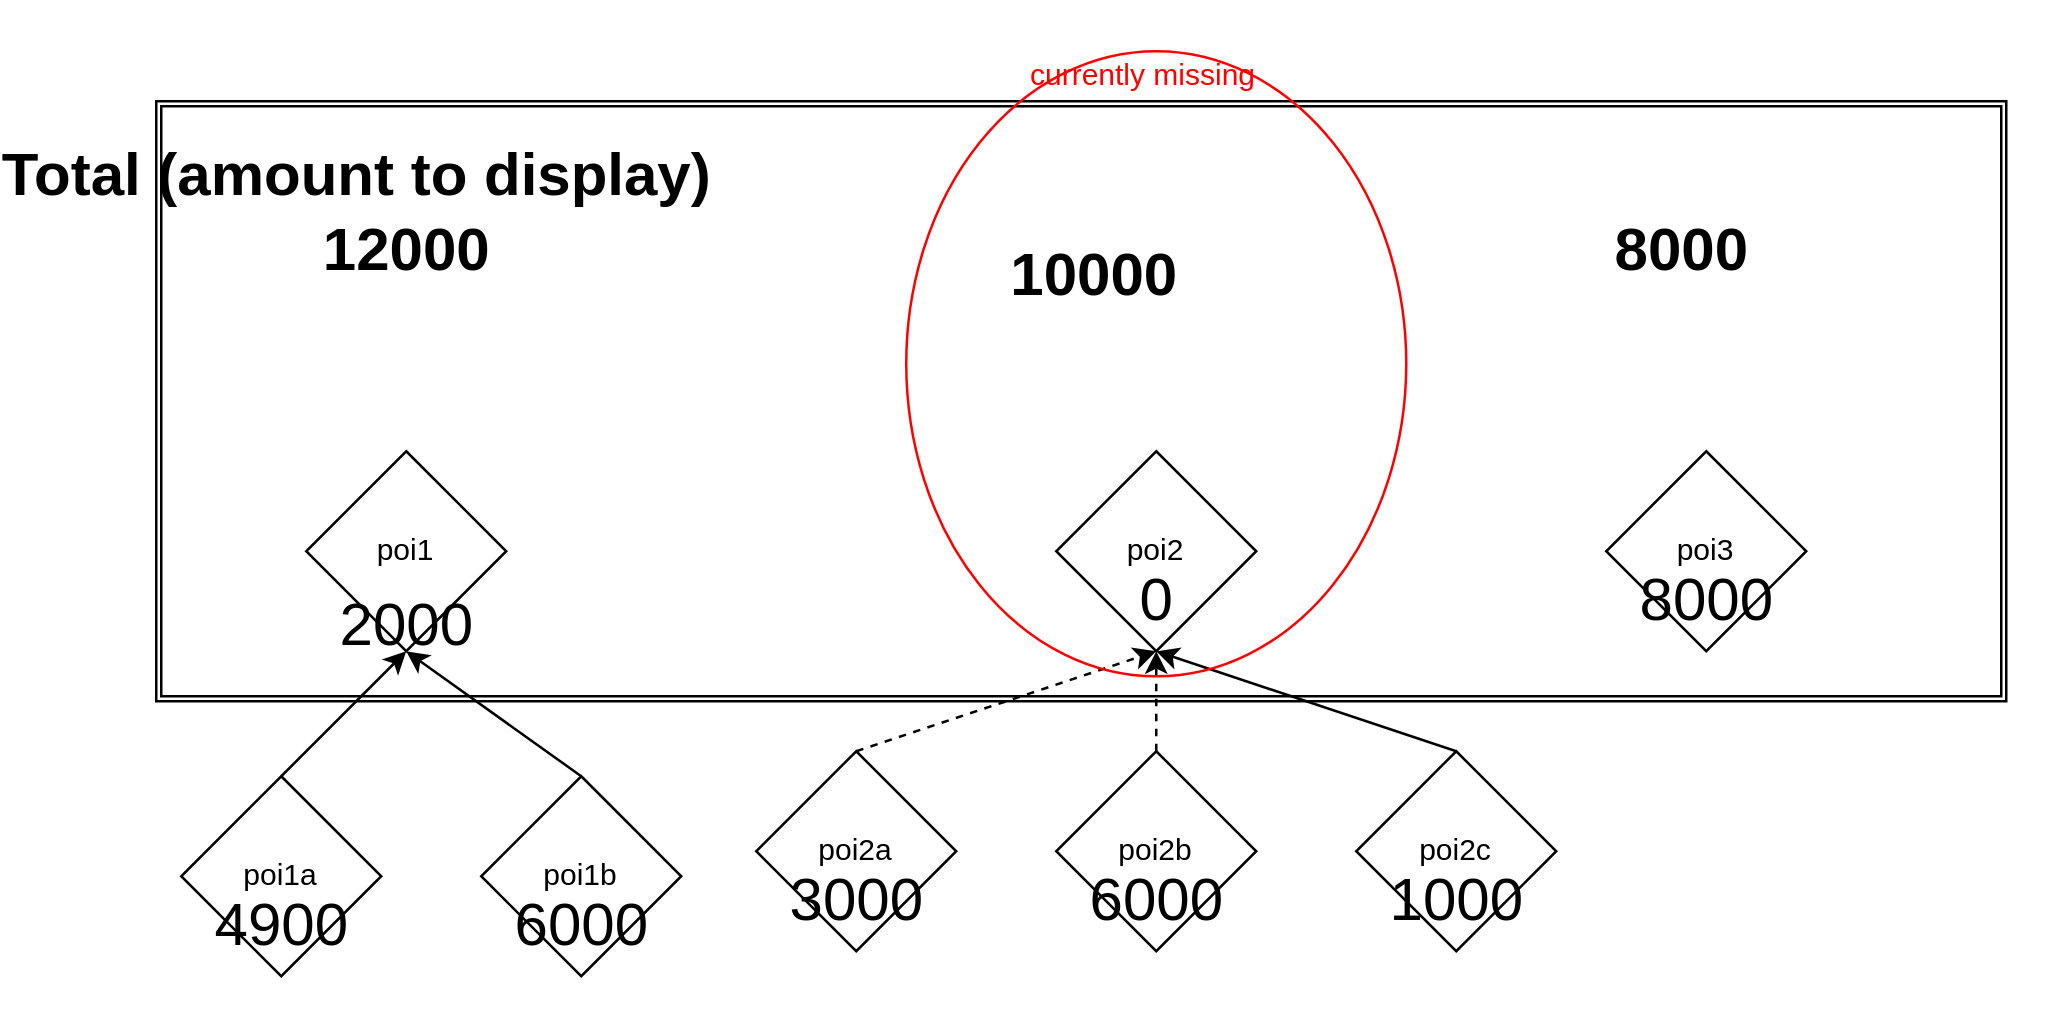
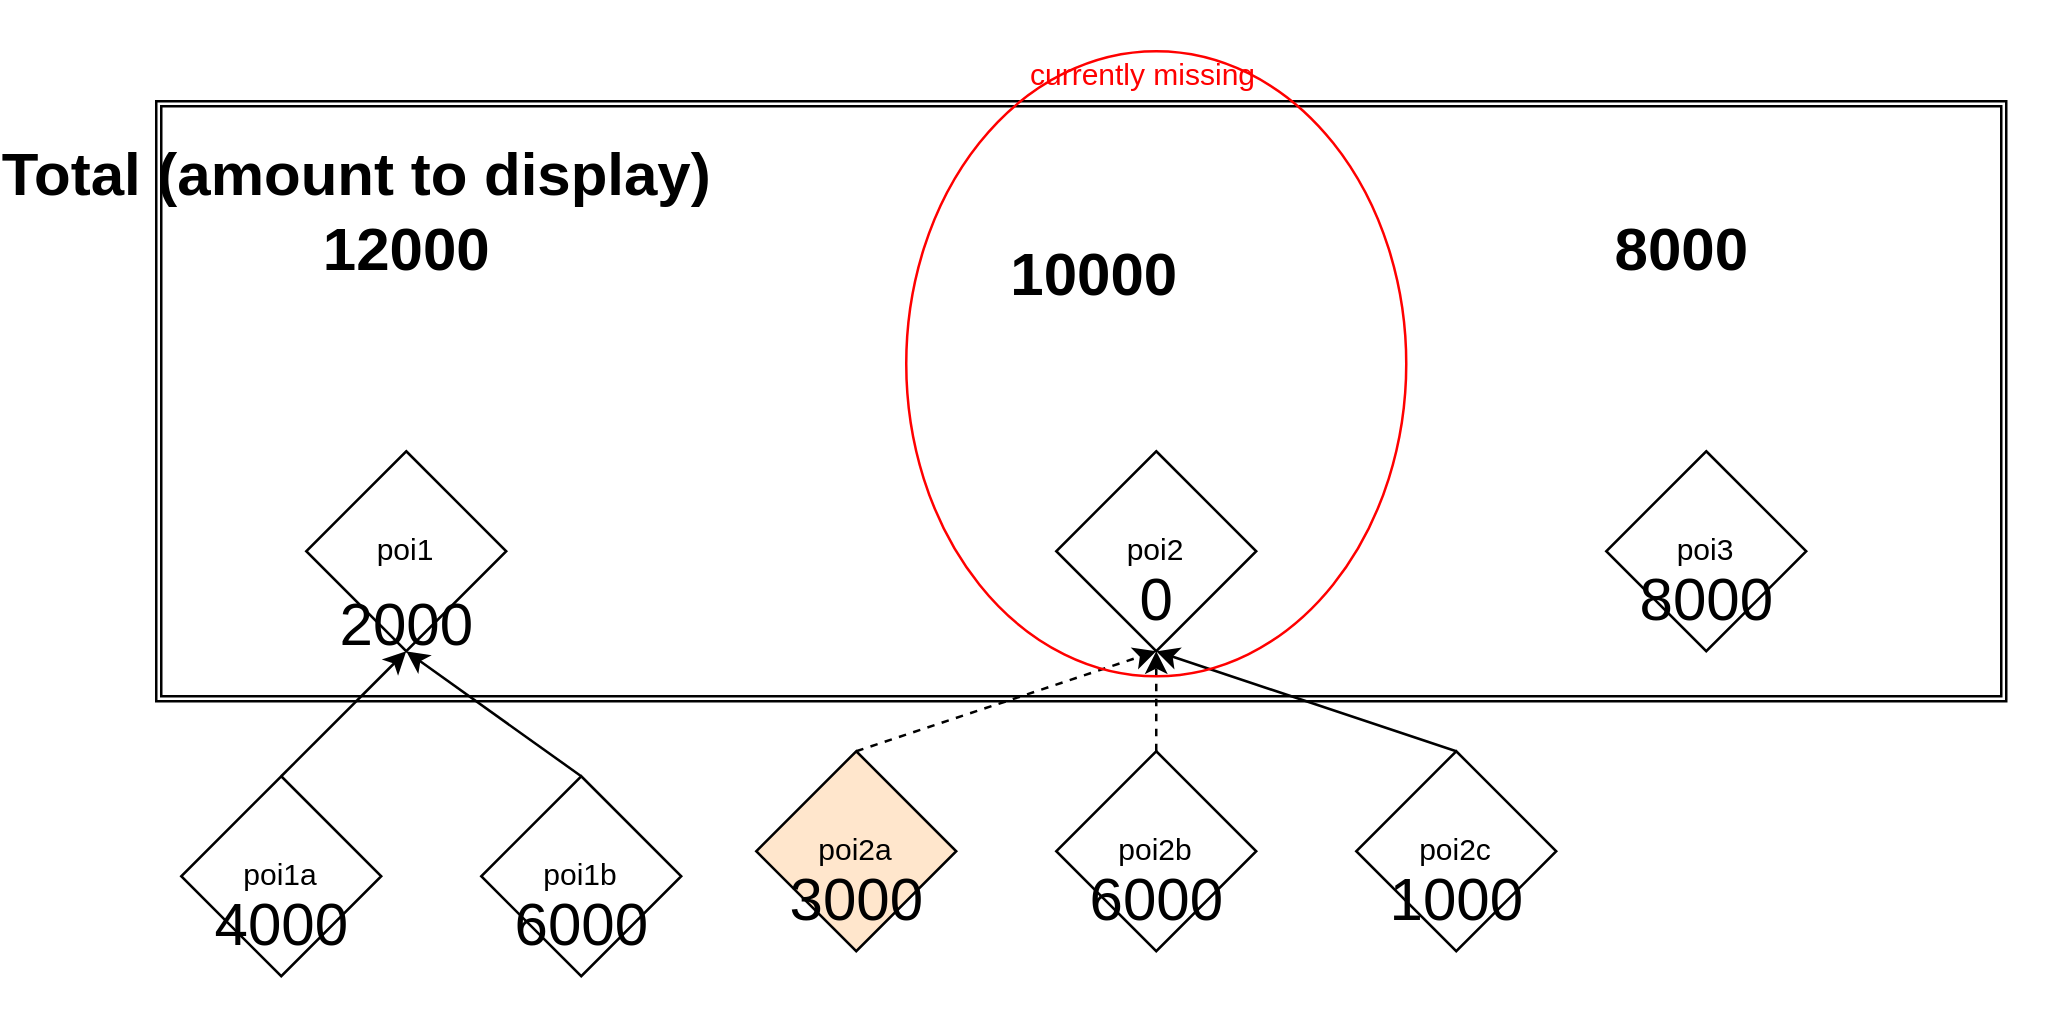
node "poi2a": fillcolor #ffffff -> #ffe6cc
node "4900": label "4900" -> "4000"
